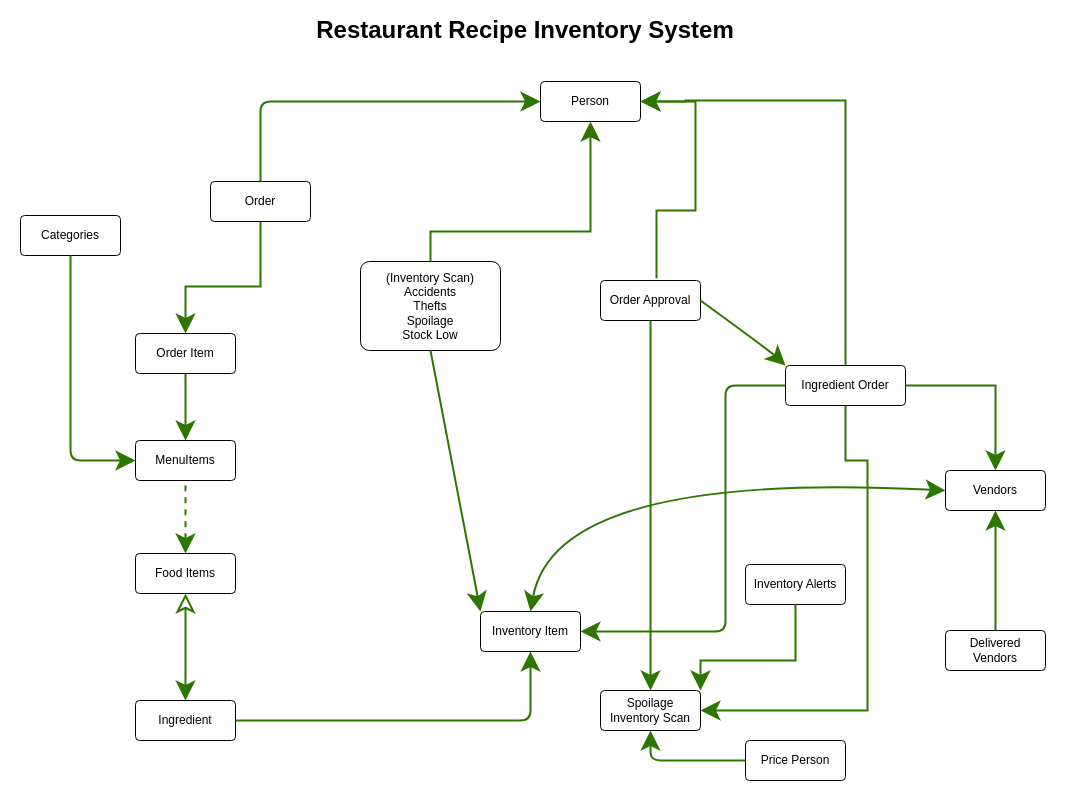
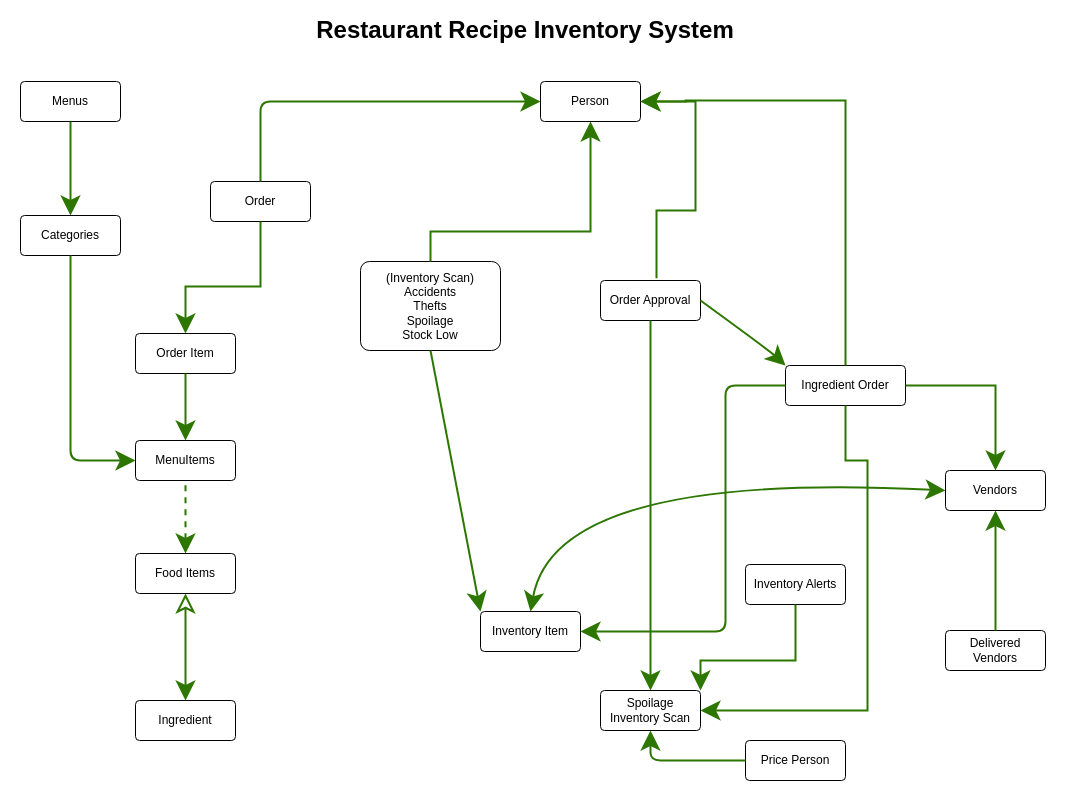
node "Menus": added
edge "Menus" -> "Categories": added
edge "Ingredient" -> "Inventory Item": removed
